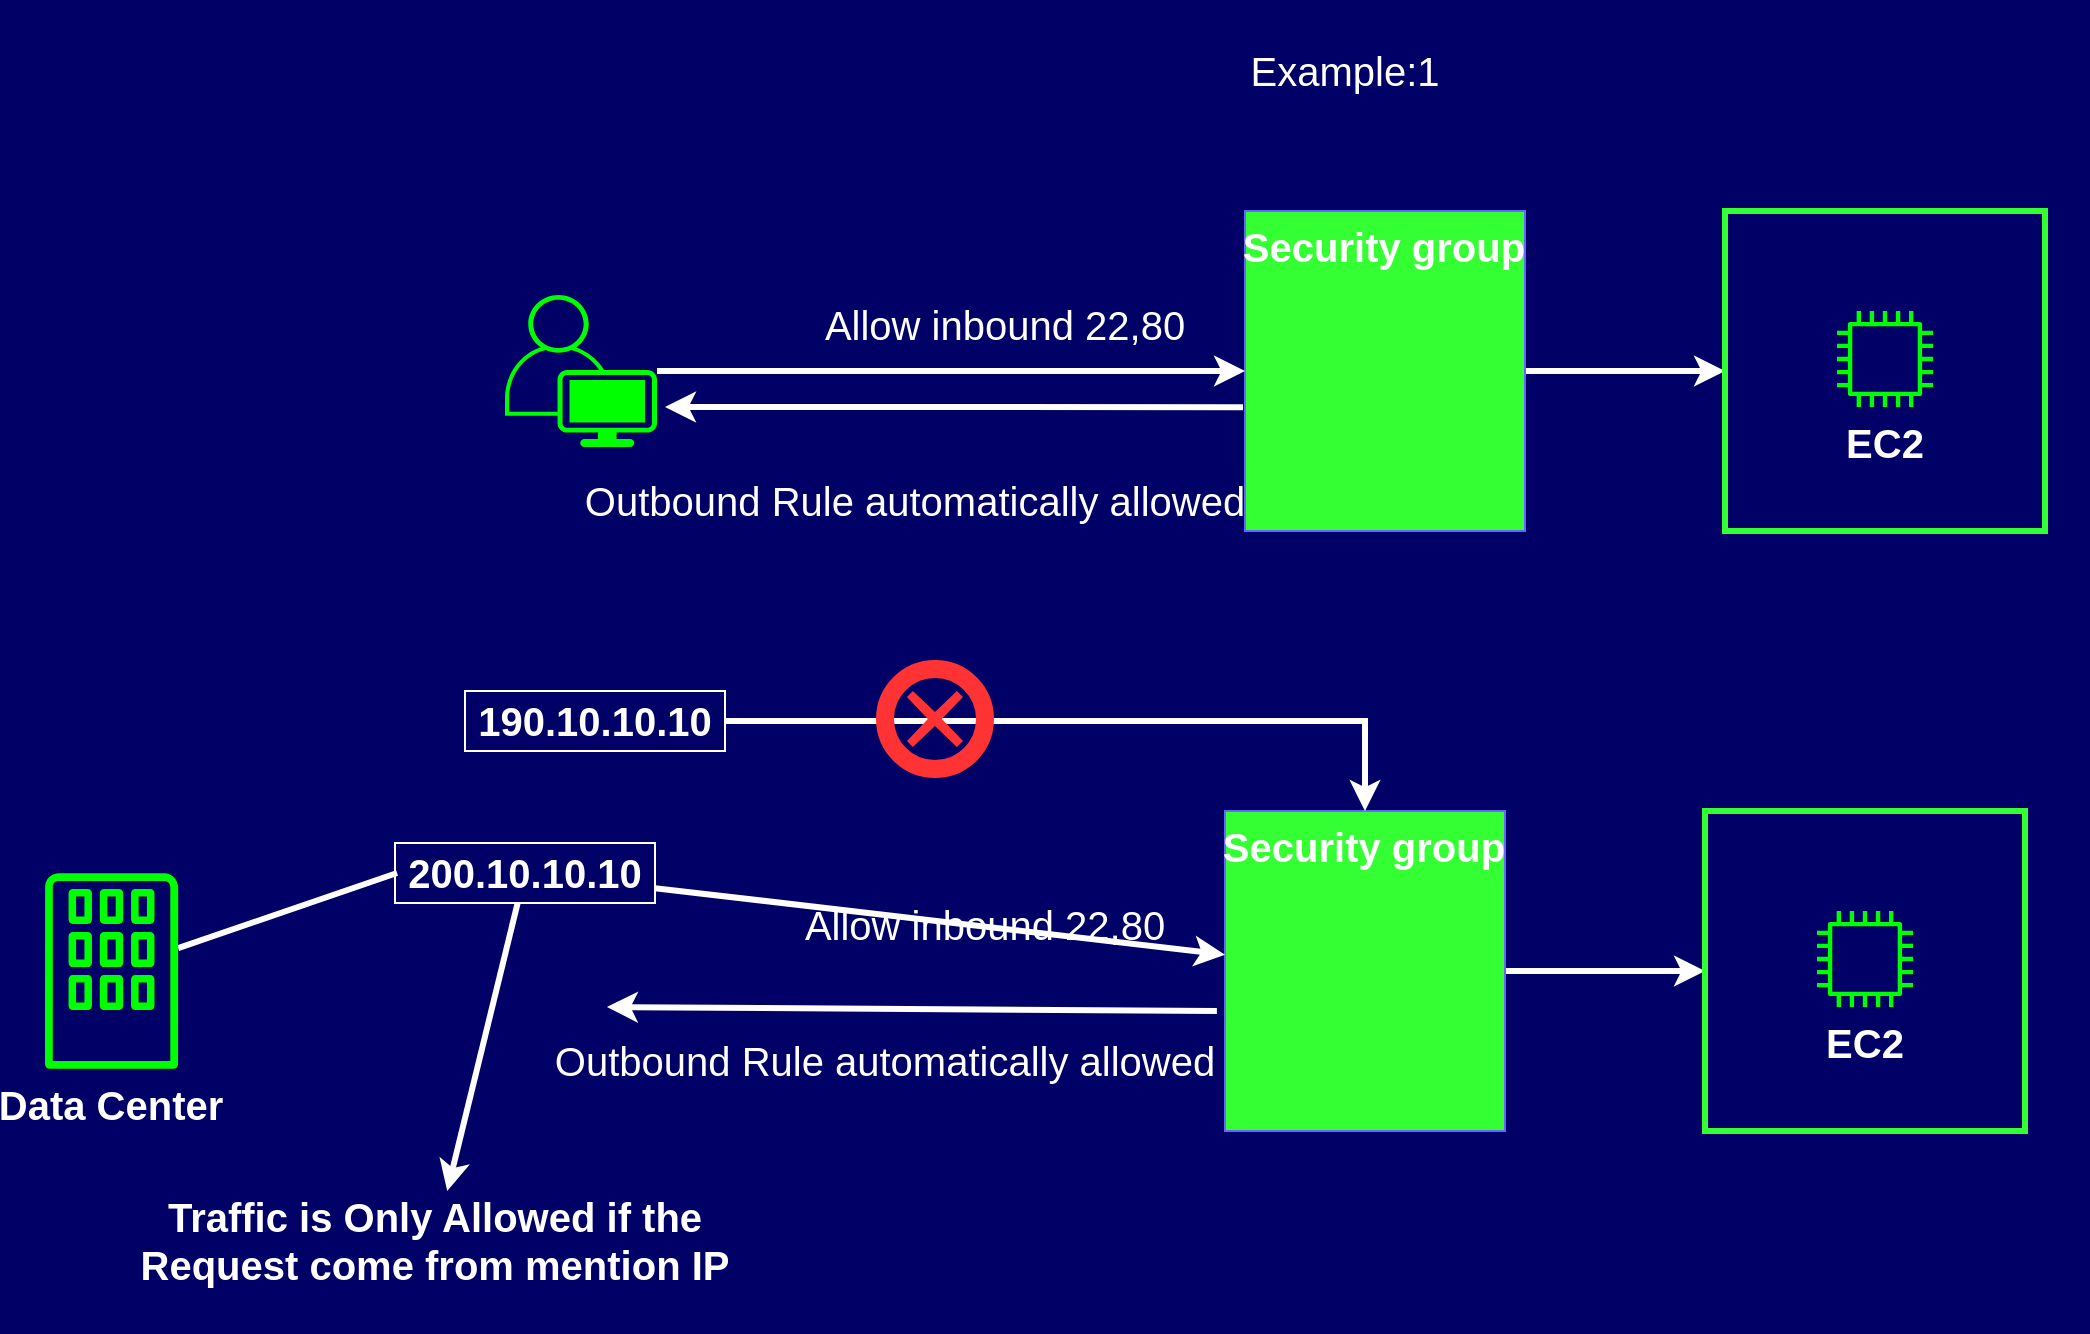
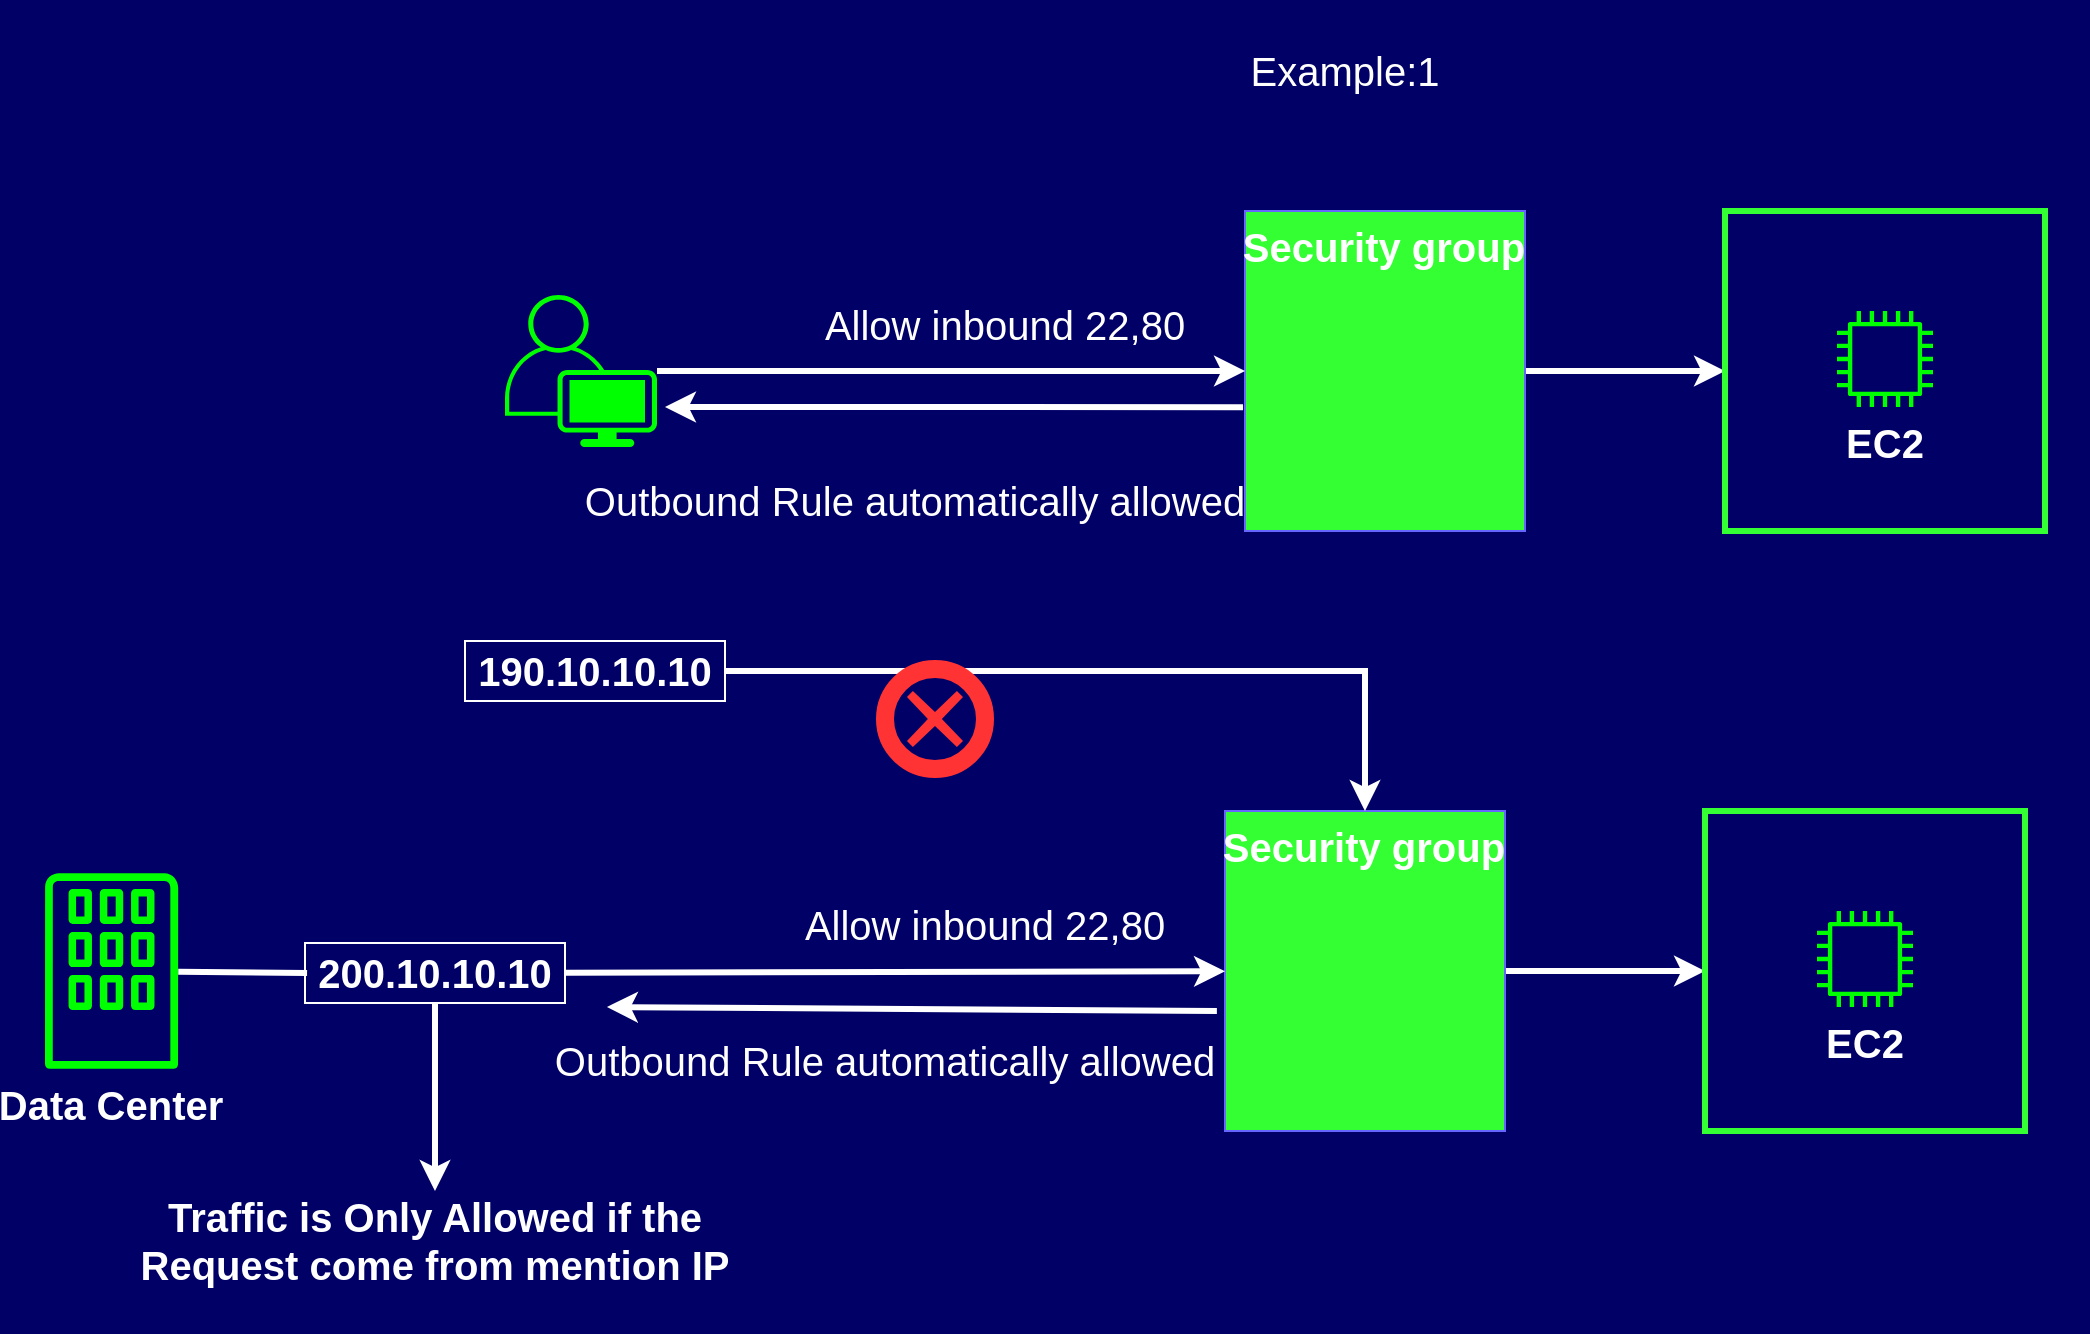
node "190.10.10.10": moved (595, 721) -> (595, 671)
node "200.10.10.10": moved (525, 873) -> (435, 973)
